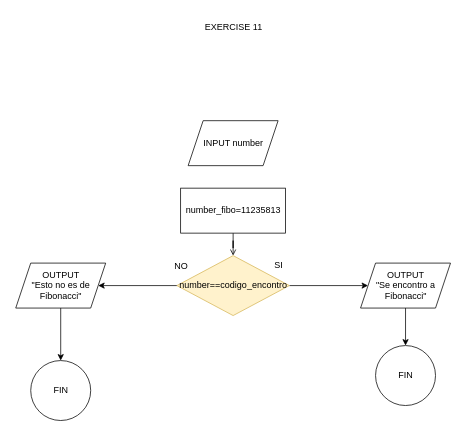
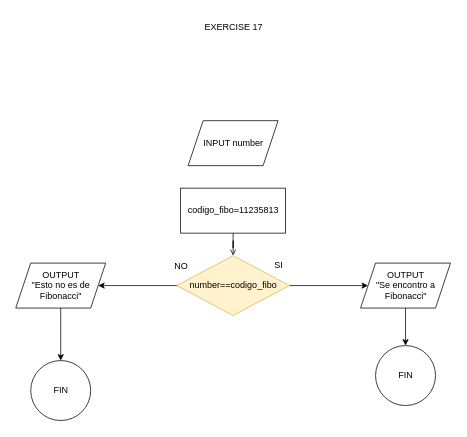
node "EXERCISE 11": label "EXERCISE 11" -> "EXERCISE 17"
node "number_fibo=11235813": label "number_fibo=11235813" -> "codigo_fibo=11235813"
node "number==codigo_encontro": label "number==codigo_encontro" -> "number==codigo_fibo"
